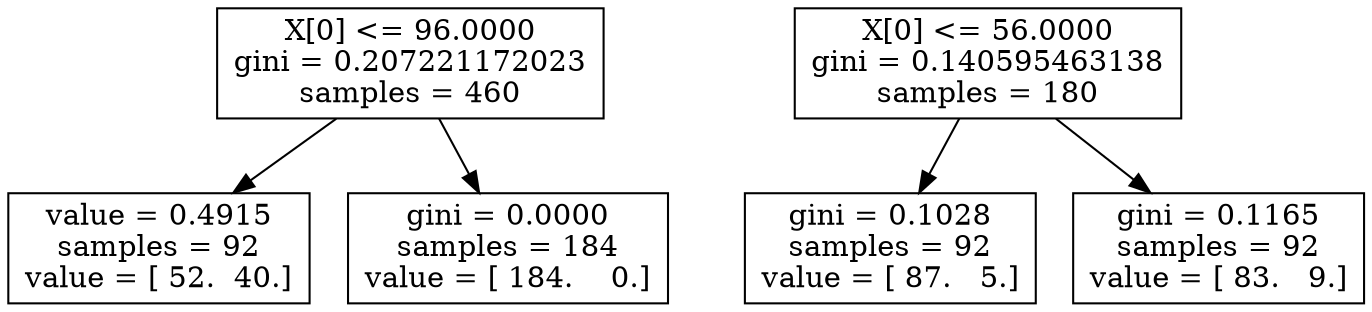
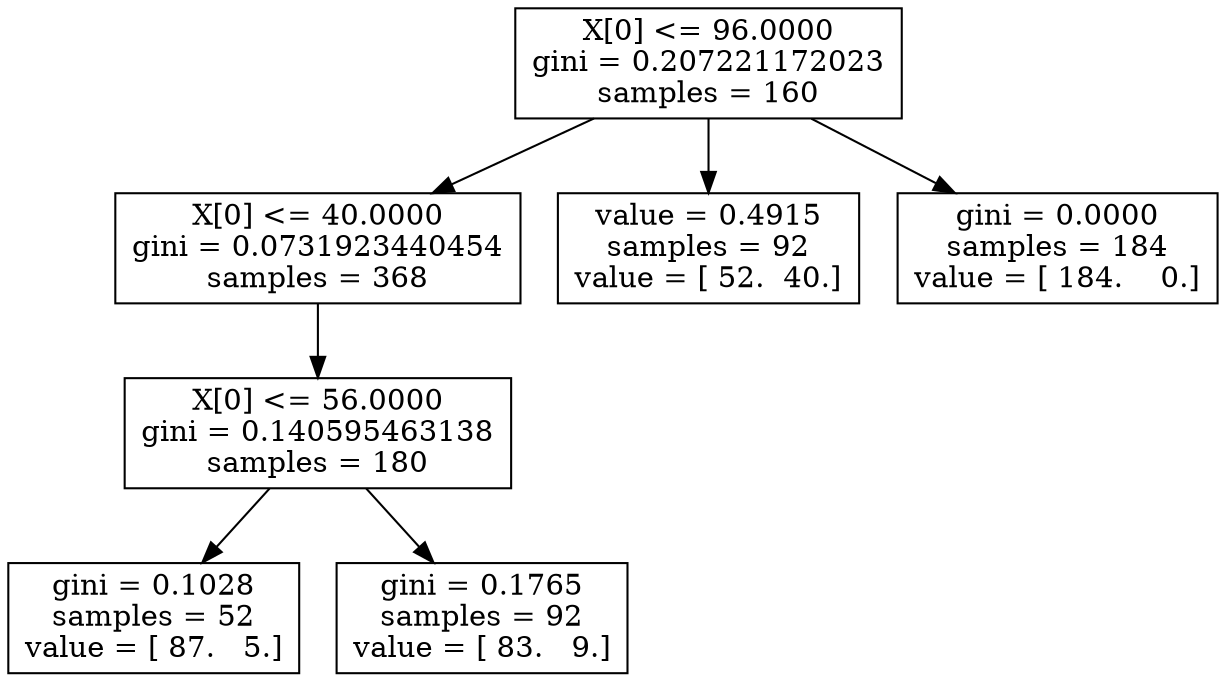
node "X[0] <= 96.0000 gini = 0.207221172023 samples = 460": label "X[0] <= 96.0000 gini = 0.207221172023 samples = 460" -> "X[0] <= 96.0000 gini = 0.207221172023 samples = 160"
node "X[0] <= 40.0000 gini = 0.0731923440454 samples = 368": added
node "gini = 0.1028 samples = 92 value = [ 87.   5.]": label "gini = 0.1028 samples = 92 value = [ 87.   5.]" -> "gini = 0.1028 samples = 52 value = [ 87.   5.]"
node "gini = 0.1165 samples = 92 value = [ 83.   9.]": label "gini = 0.1165 samples = 92 value = [ 83.   9.]" -> "gini = 0.1765 samples = 92 value = [ 83.   9.]"
